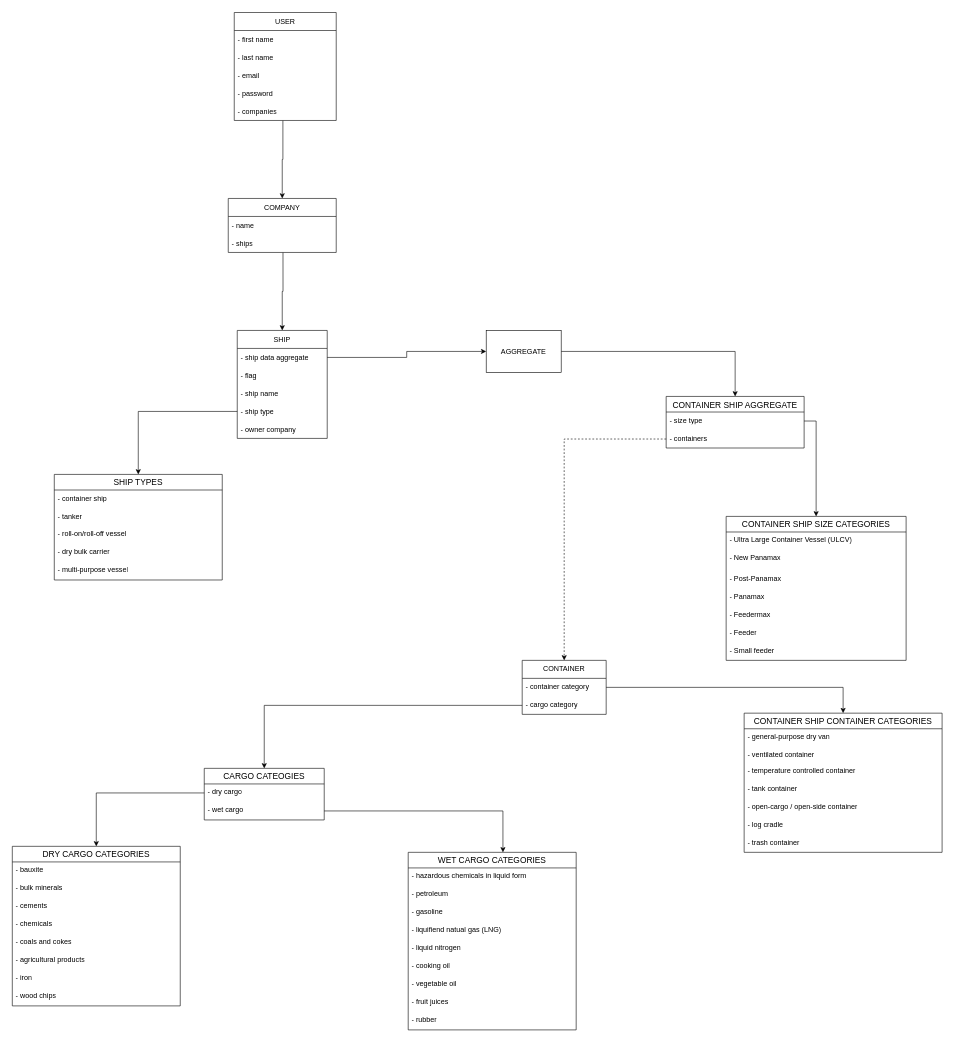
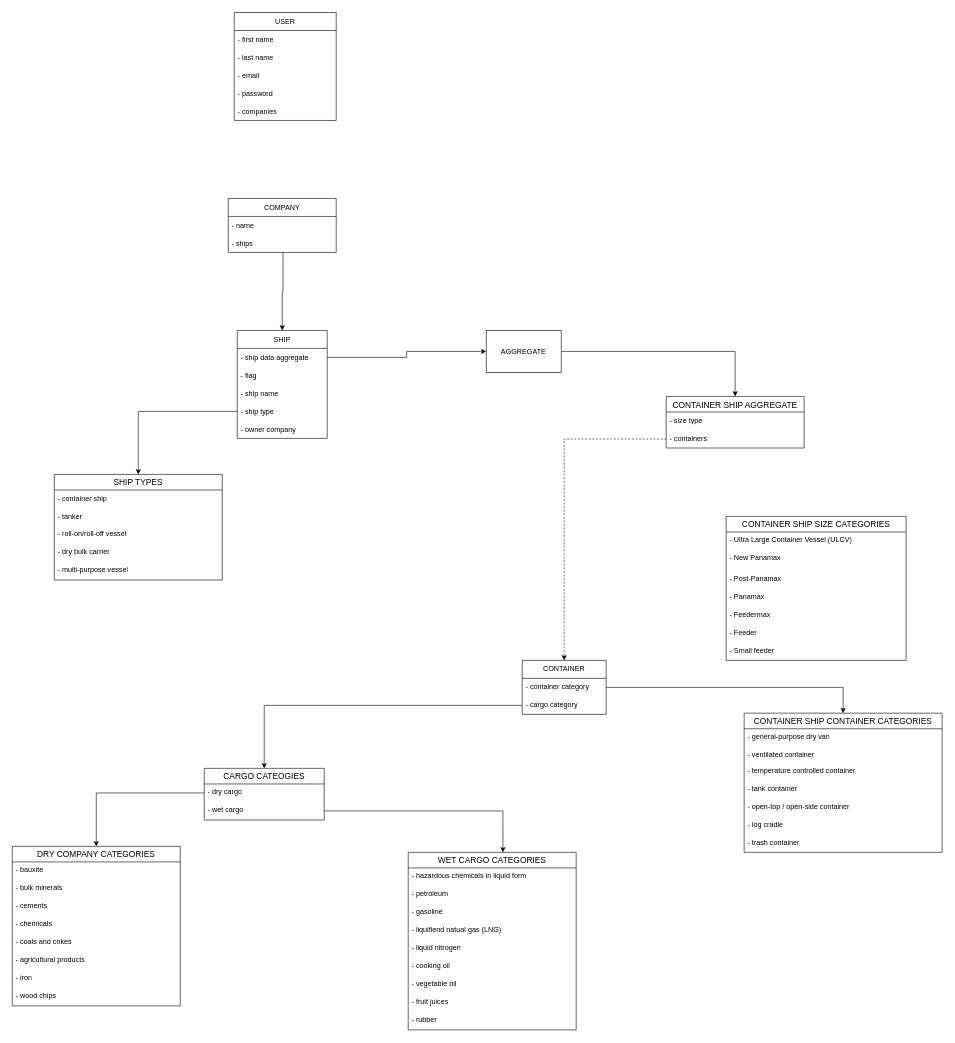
edge "- companies" -> "COMPANY": removed
edge "- size type" -> "CONTAINER SHIP SIZE CATEGORIES": removed
node "- open-cargo / open-side container": label "- open-cargo / open-side container" -> "- open-top / open-side container"
node "DRY CARGO CATEGORIES": label "DRY CARGO CATEGORIES" -> "DRY COMPANY CATEGORIES"
